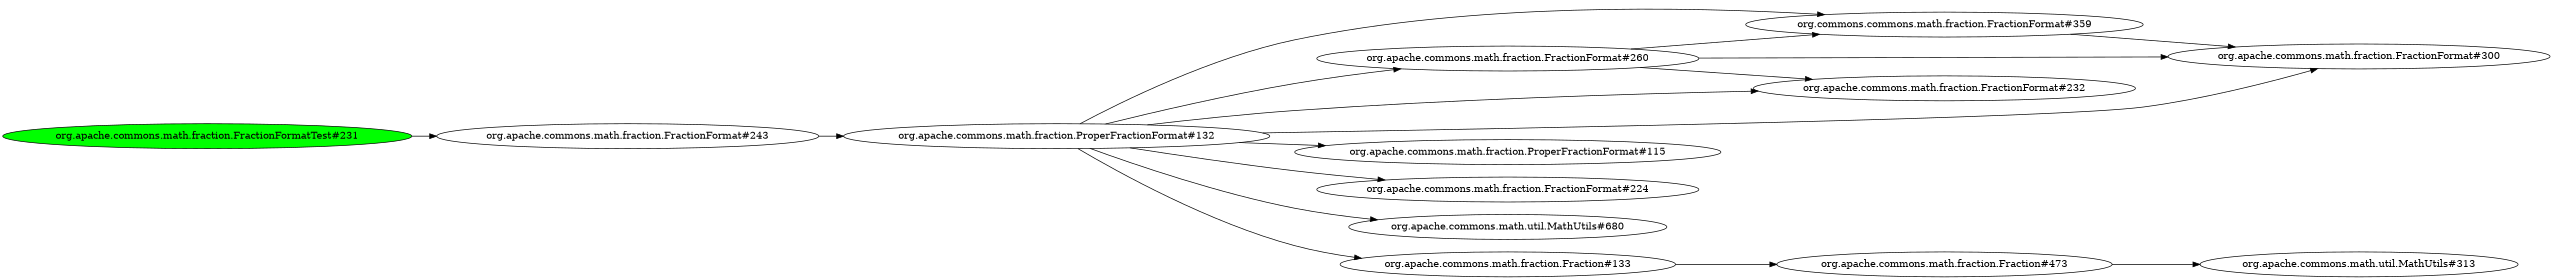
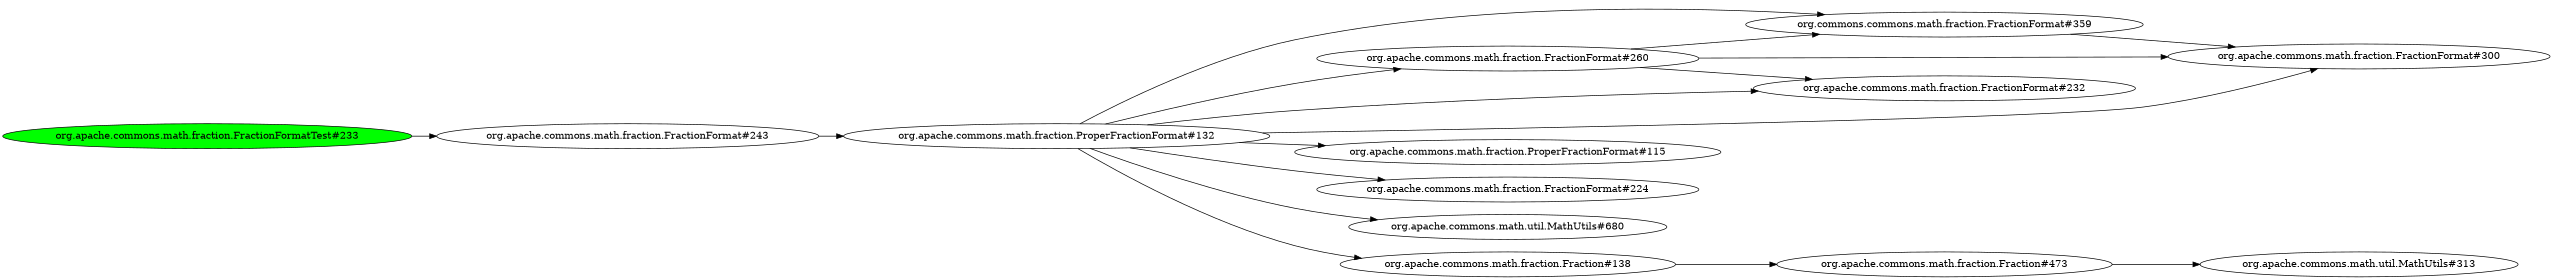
node "org.apache.commons.math.fraction.FractionFormatTest#231": label "org.apache.commons.math.fraction.FractionFormatTest#231" -> "org.apache.commons.math.fraction.FractionFormatTest#233"
node "org.apache.commons.math.fraction.Fraction#133": label "org.apache.commons.math.fraction.Fraction#133" -> "org.apache.commons.math.fraction.Fraction#138"
